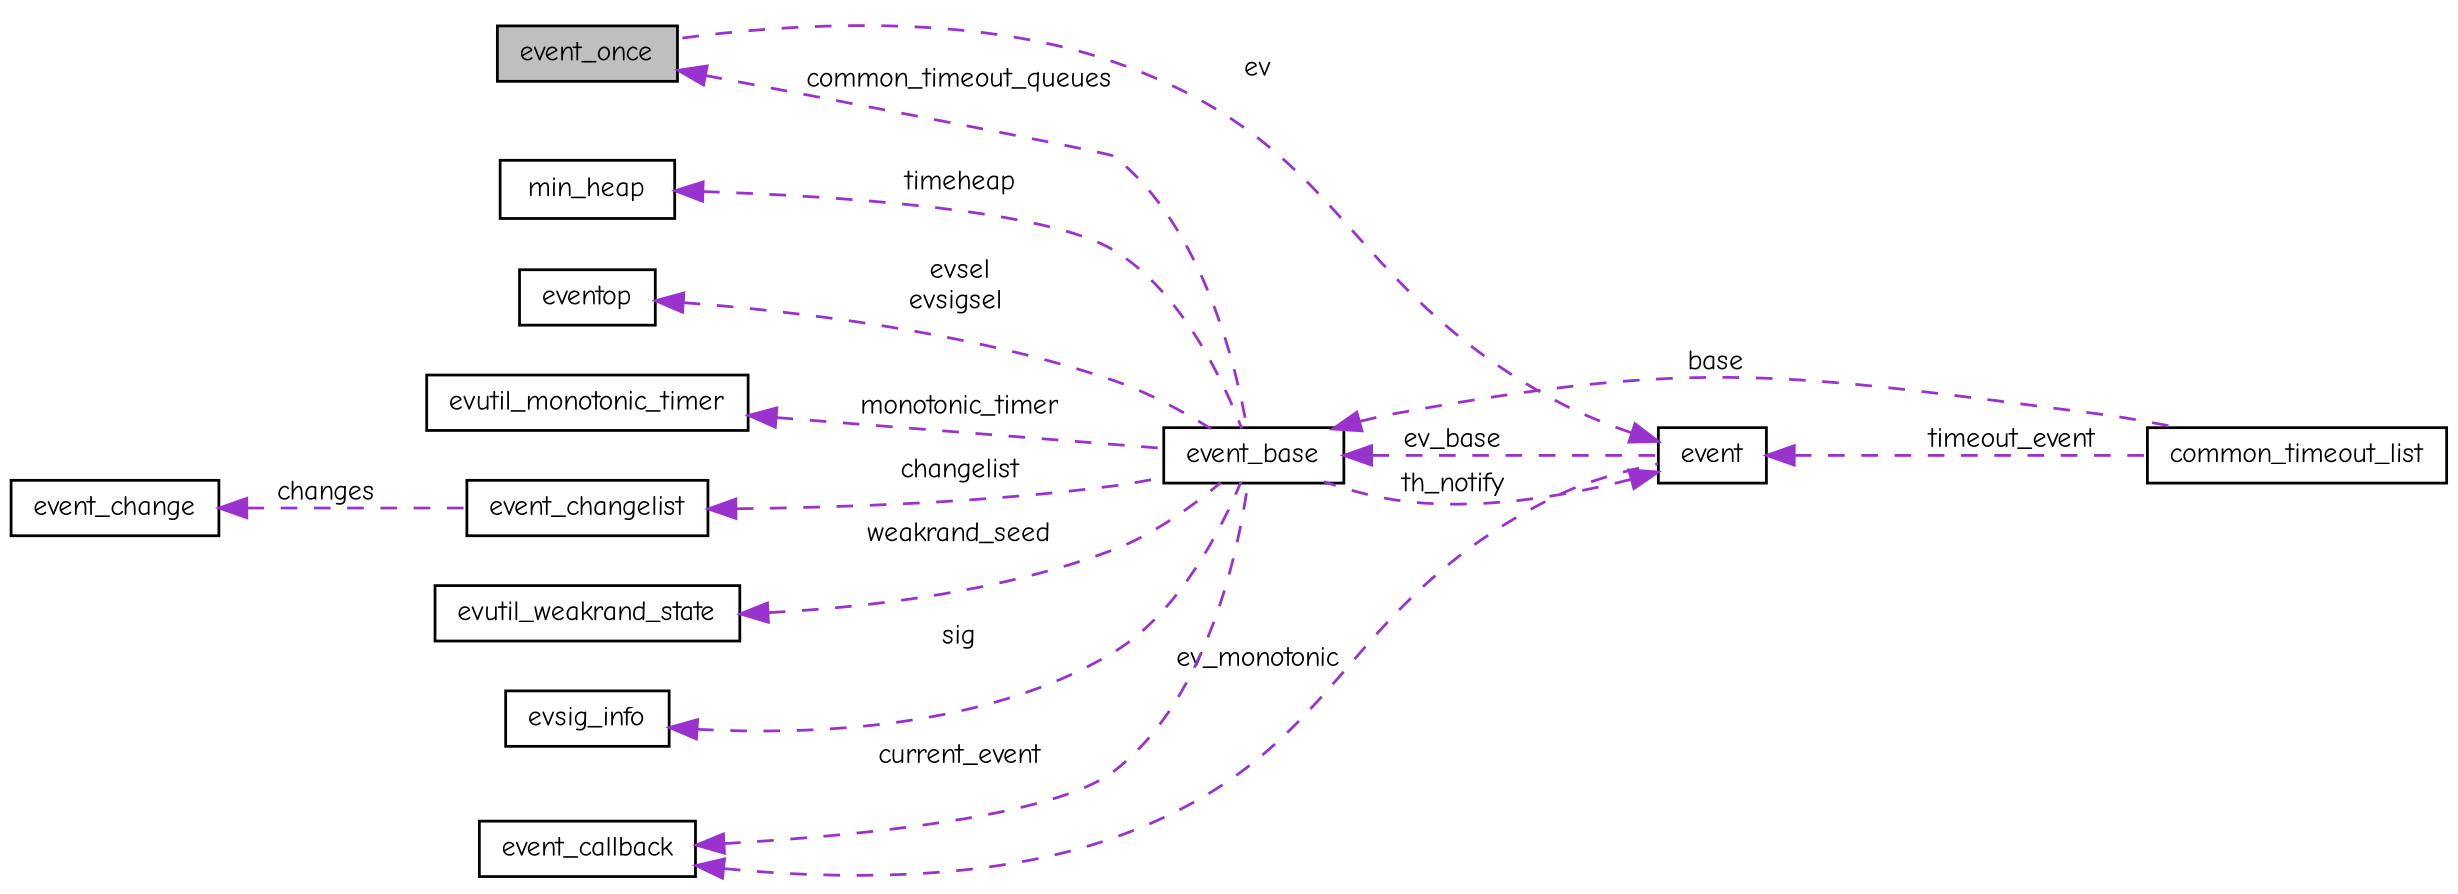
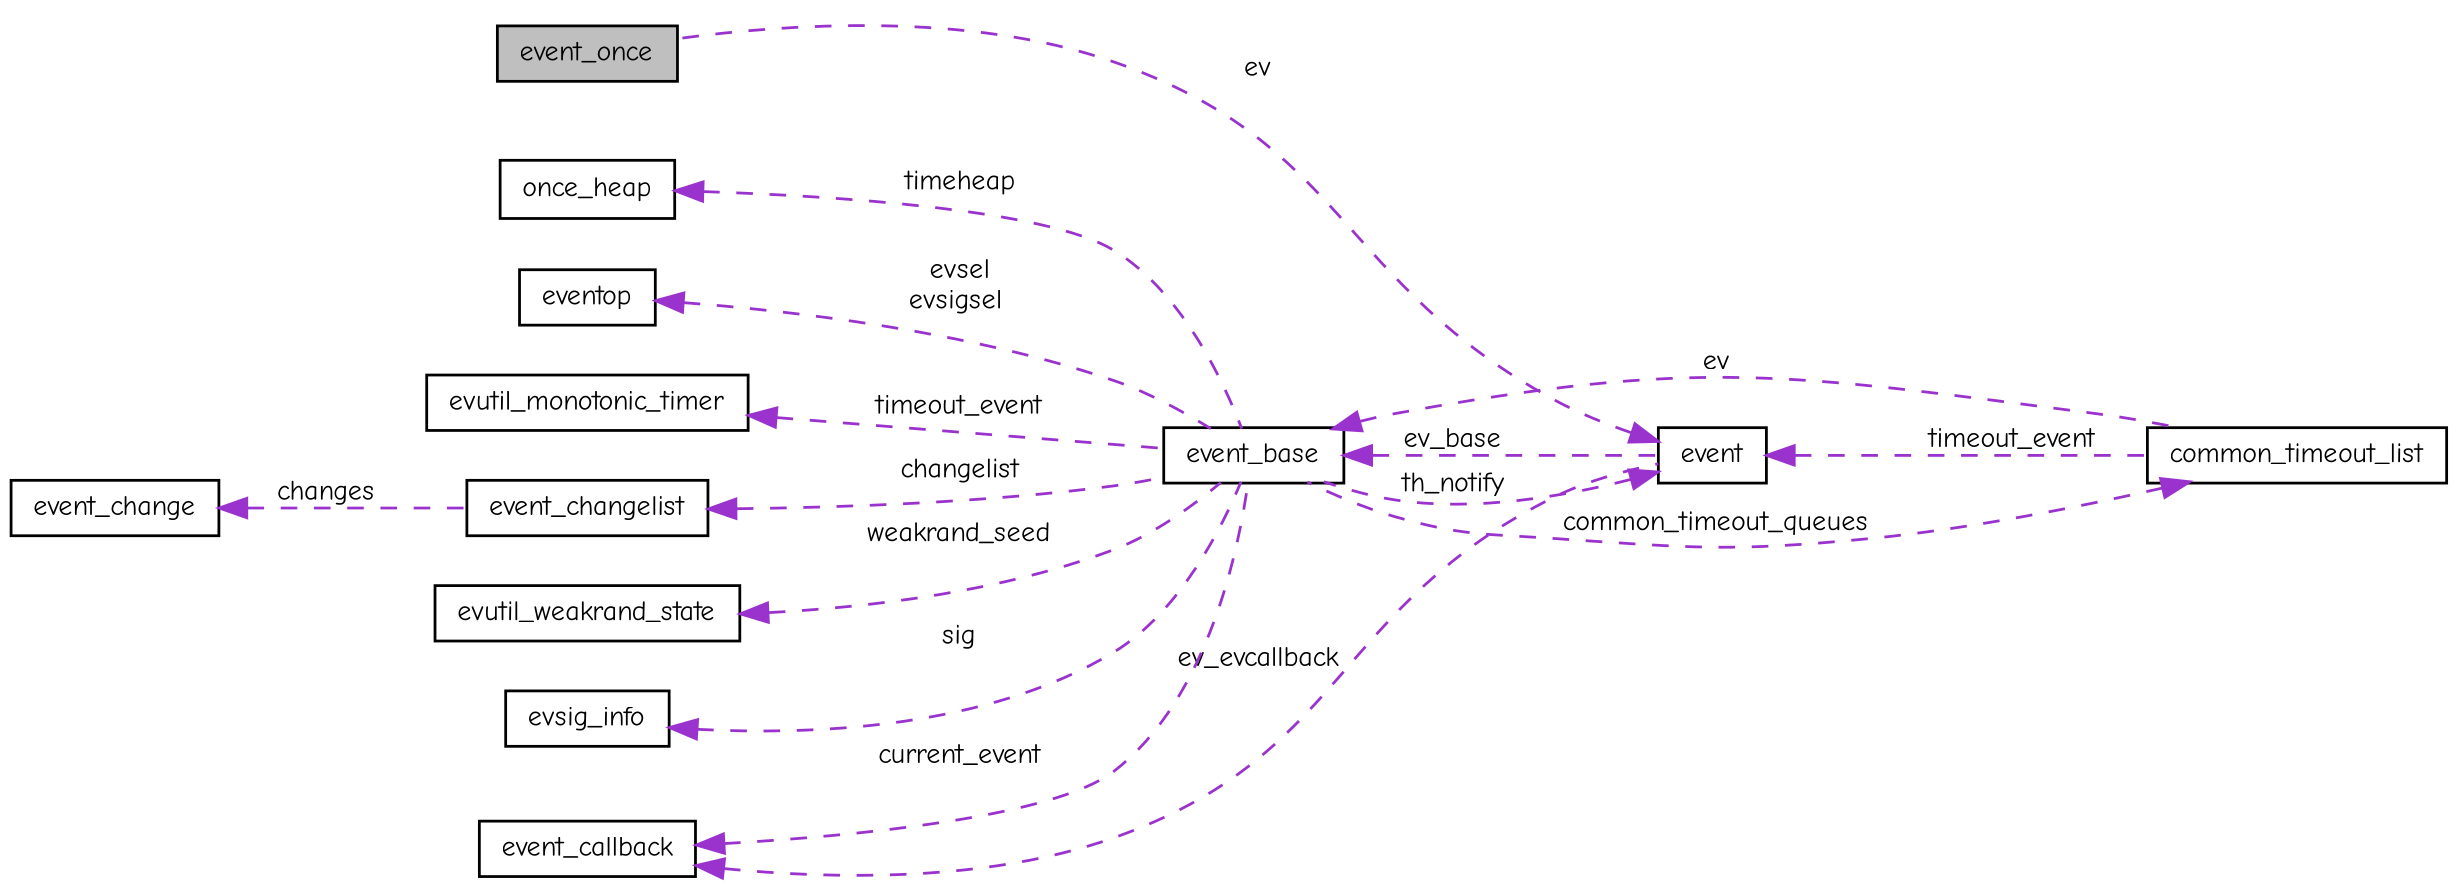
edge "event_base" -> "event_once": now "event_base" -> "common_timeout_list"
node "min_heap": label "min_heap" -> "once_heap"
edge "common_timeout_list" -> "event_base": label " base" -> " ev"
edge "event_base" -> "evutil_monotonic_timer": label " monotonic_timer" -> " timeout_event"
edge "event" -> "event_callback": label " ev_monotonic" -> " ev_evcallback"
